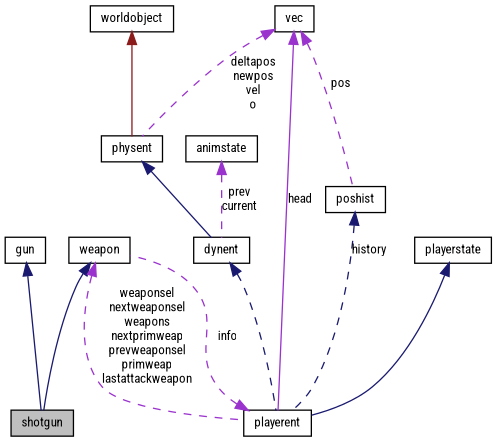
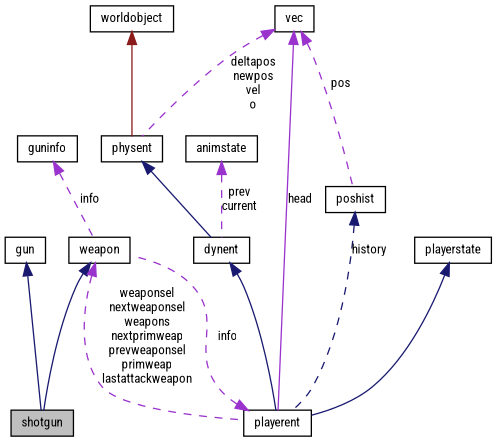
node "guninfo": added
edge "playerent" -> "dynent": style dashed -> solid
